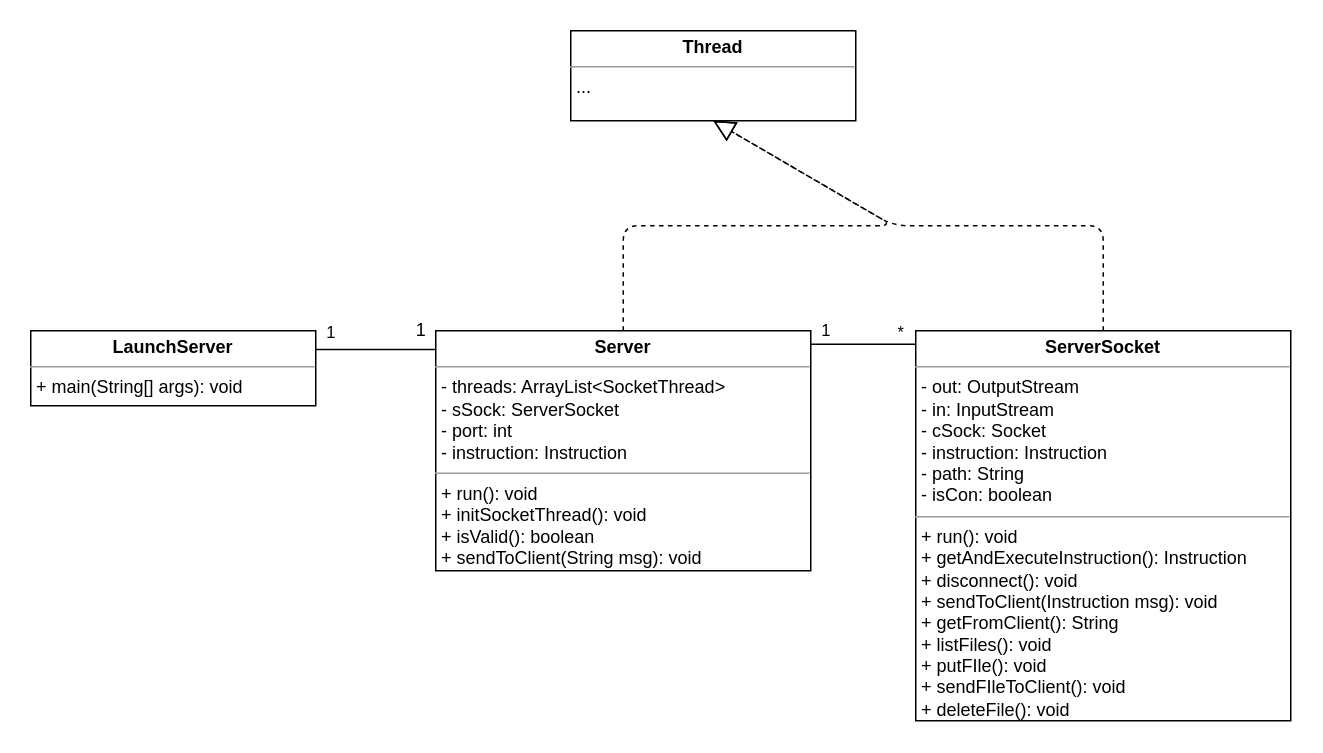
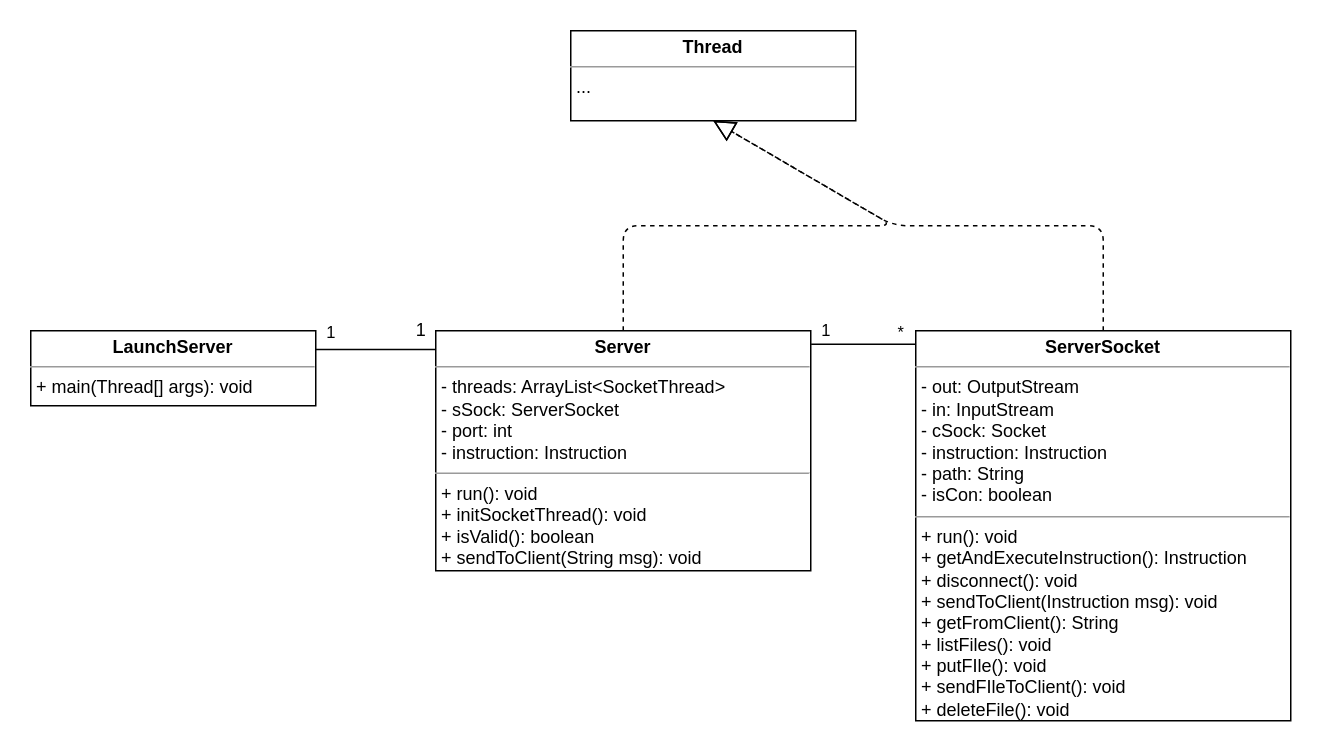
node "LaunchServer + main(String[] args): void": label "LaunchServer + main(String[] args): void" -> "LaunchServer + main(Thread[] args): void"
